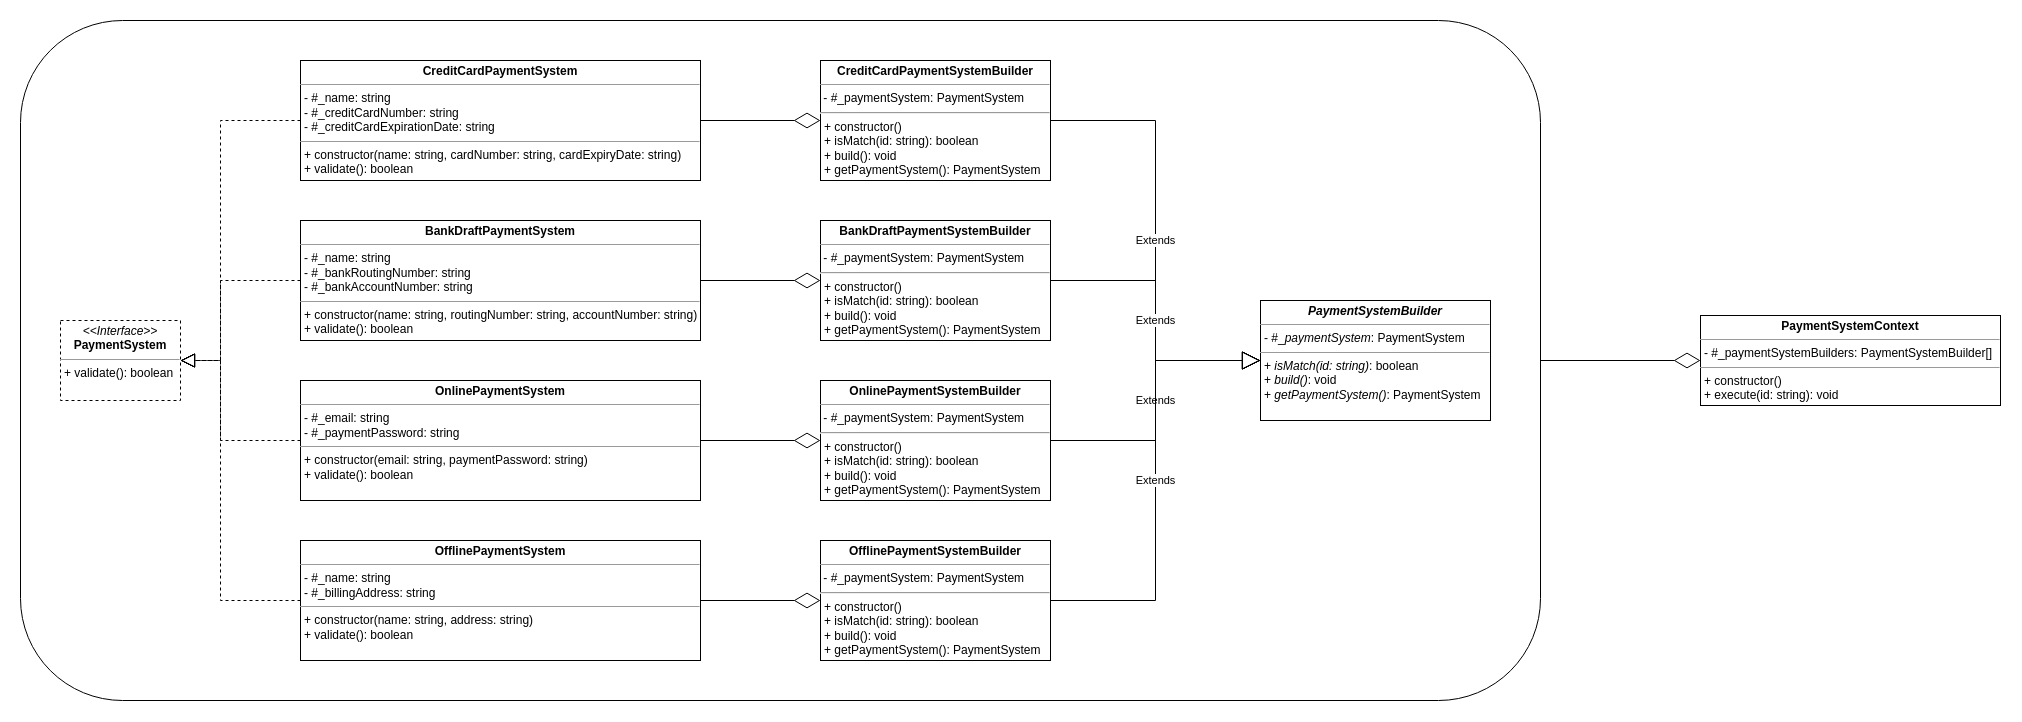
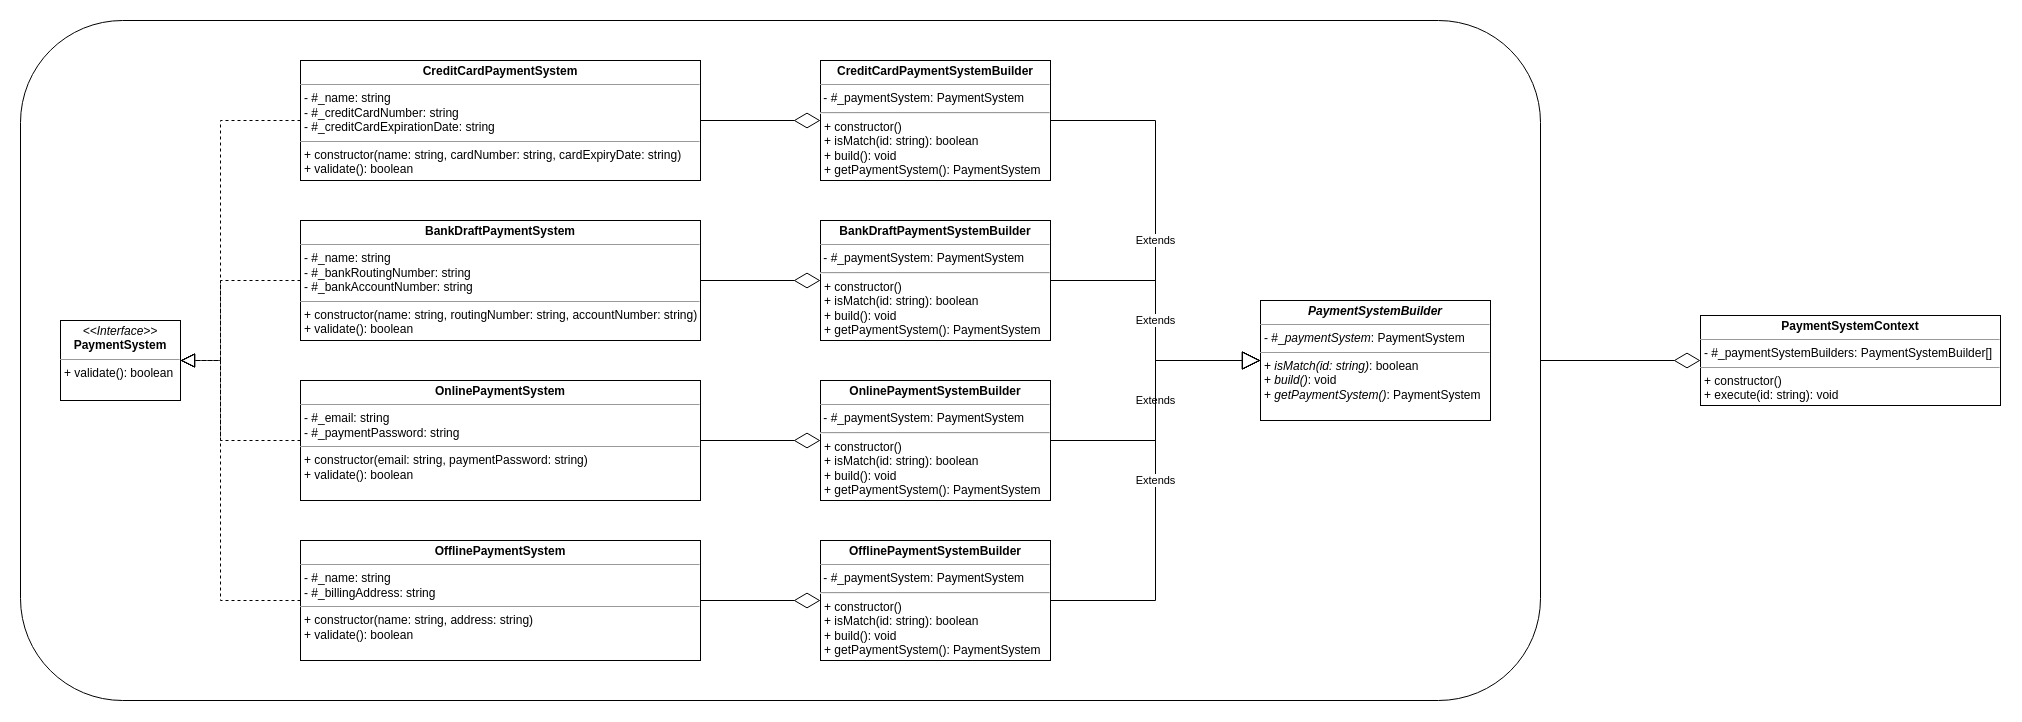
node "<<Interface>> PaymentSystem + validate(): boolean": style dashed -> solid
